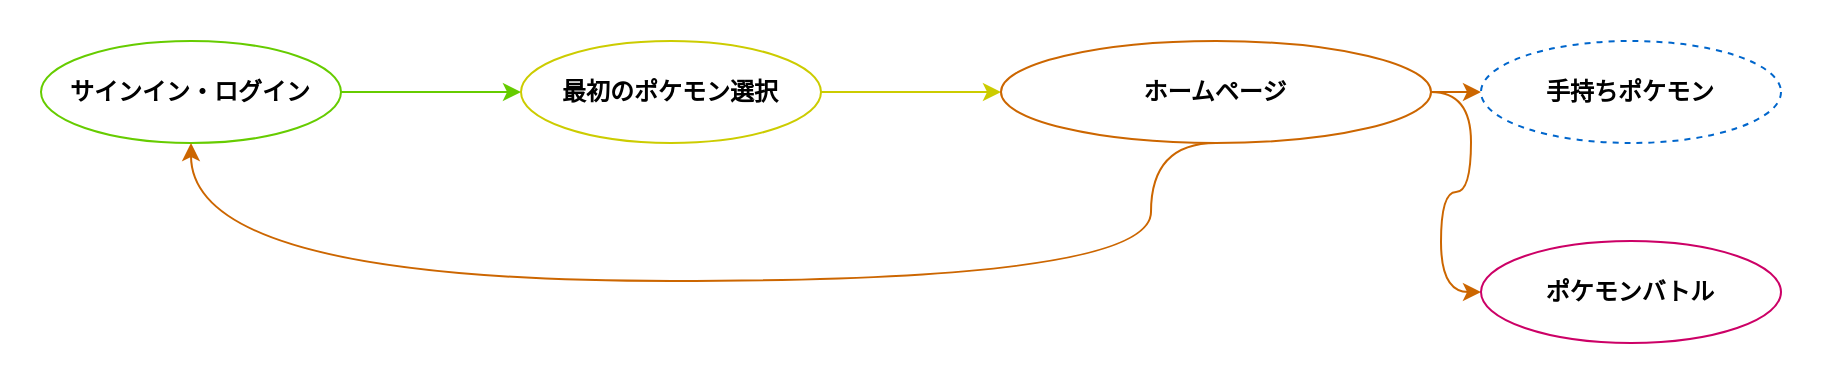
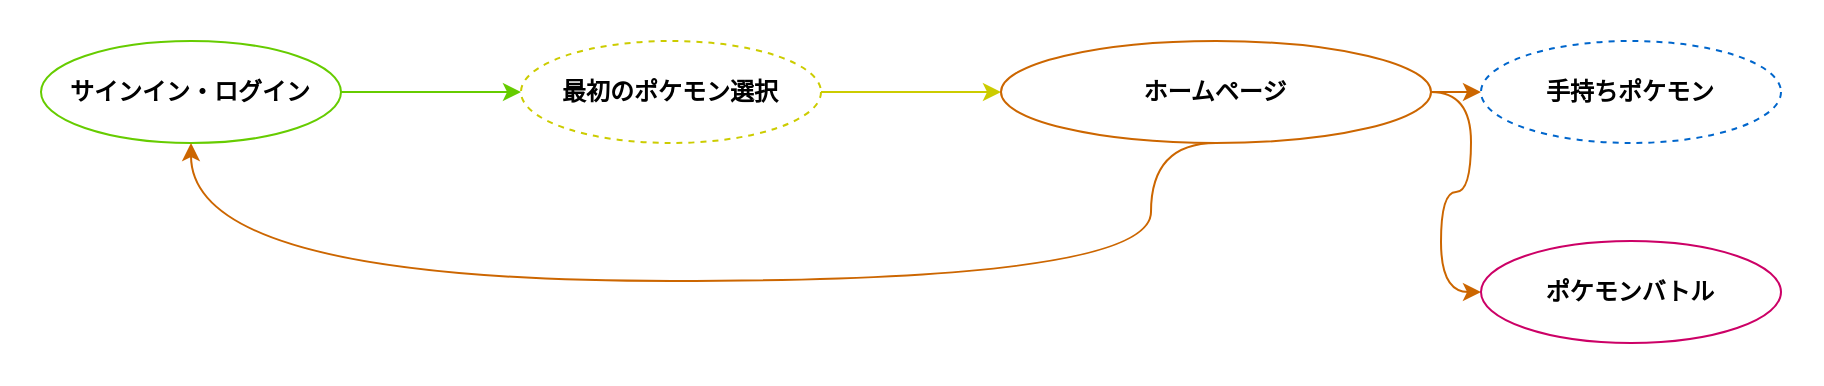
node "最初のポケモン選択": style solid -> dashed
